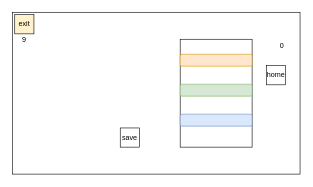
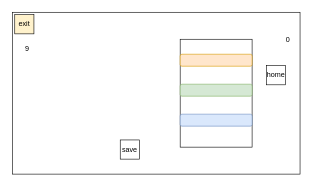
node "9": moved (24, 40) -> (27, 49)
node "0": moved (282, 46) -> (288, 40)
node "save": moved (130, 138) -> (130, 150)
